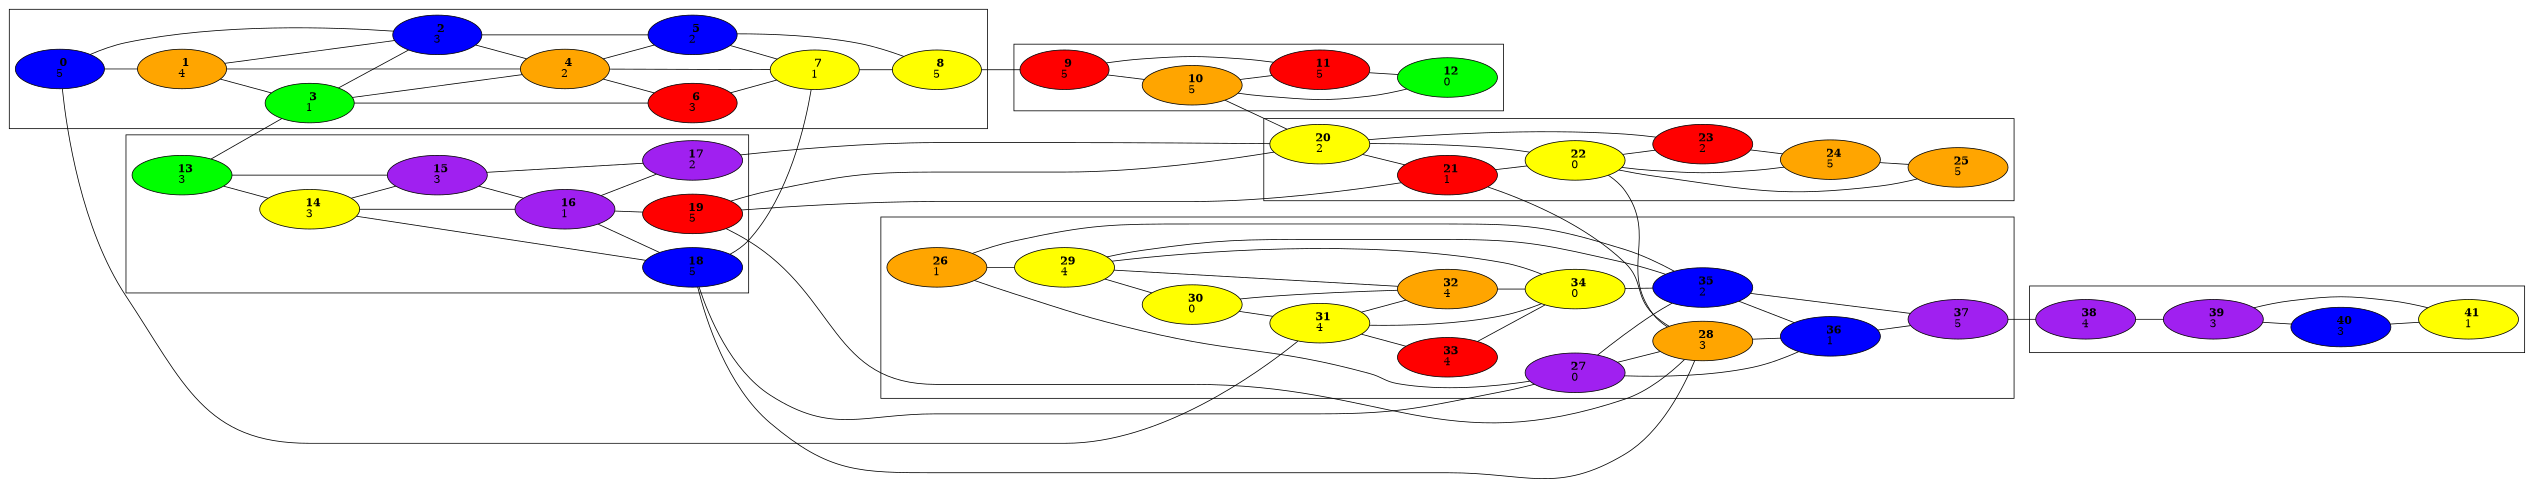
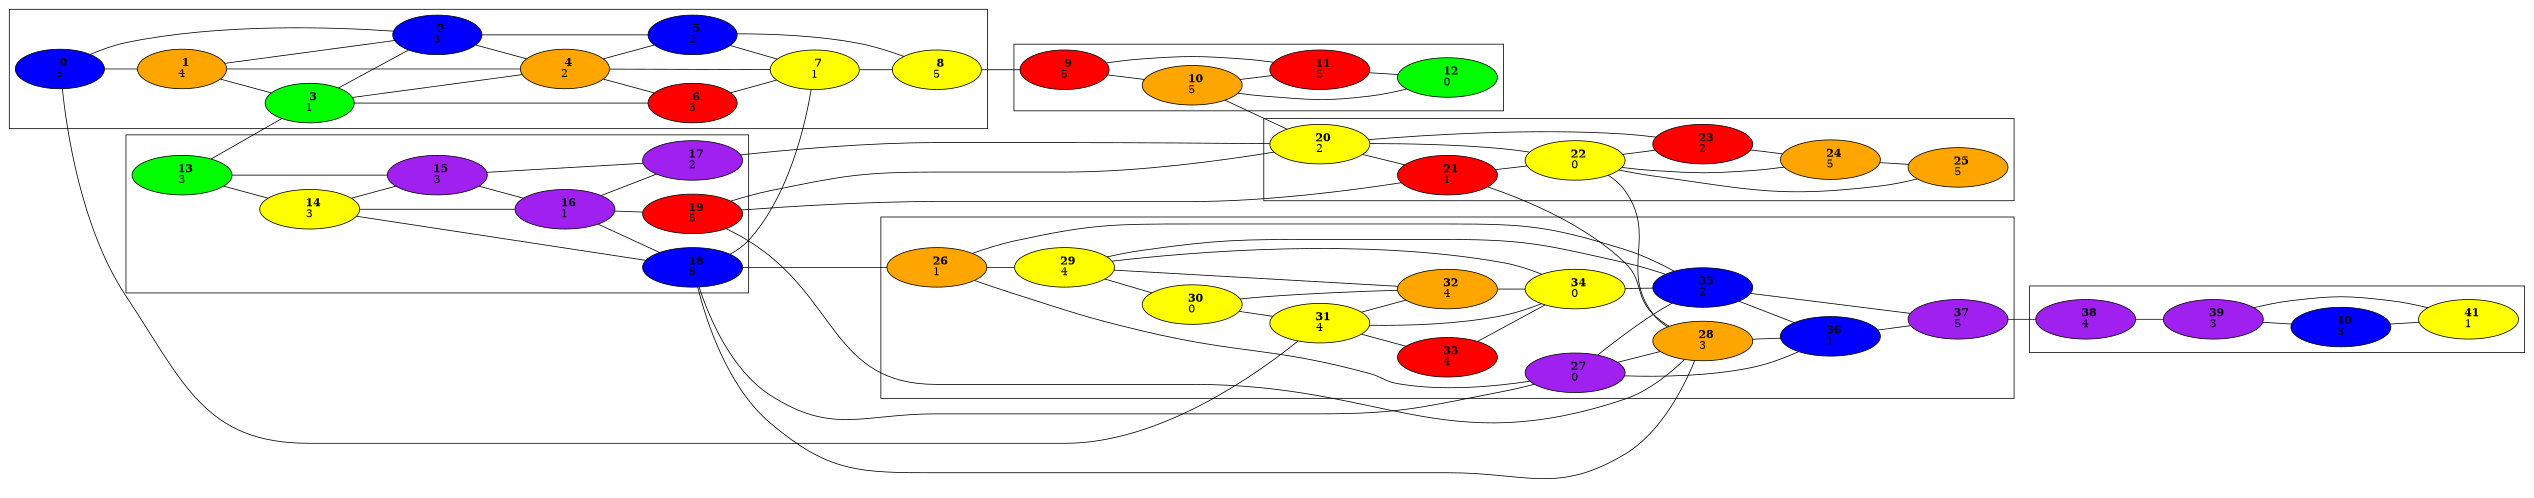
edge "18" -- "26": added
